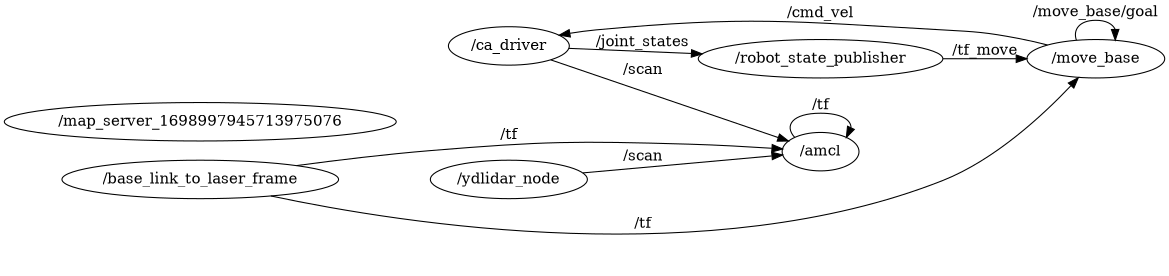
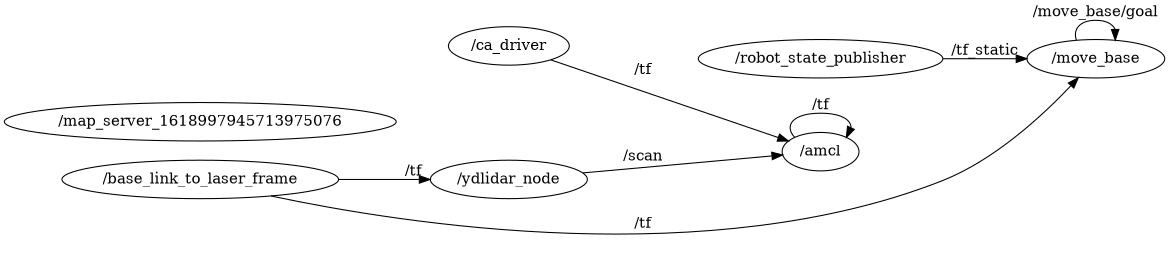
edge "/move_base" -> "/ca_driver": removed, label "/cmd_vel"
edge "/ca_driver" -> "/robot_state_publisher": removed, label "/joint_states"
edge "/robot_state_publisher" -> "/move_base": label "/tf_move" -> "/tf_static"
edge "/ca_driver" -> "/amcl": label "/scan" -> "/tf"
node "/map_server_1698997945713975076": label "/map_server_1698997945713975076" -> "/map_server_1618997945713975076"
edge "/base_link_to_laser_frame" -> "/amcl": now "/base_link_to_laser_frame" -> "/ydlidar_node"
